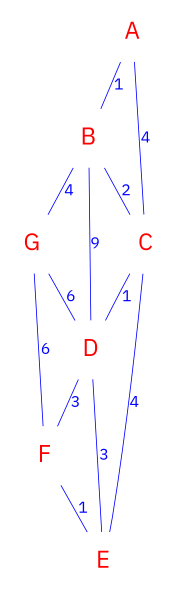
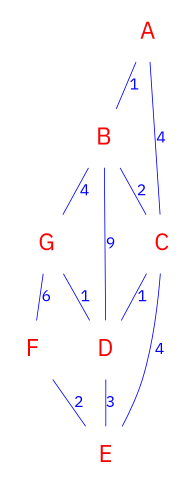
edge "G" -- "D": label "6" -> "1"
edge "D" -- "F": removed, label "3"
edge "F" -- "E": label "1" -> "2"
